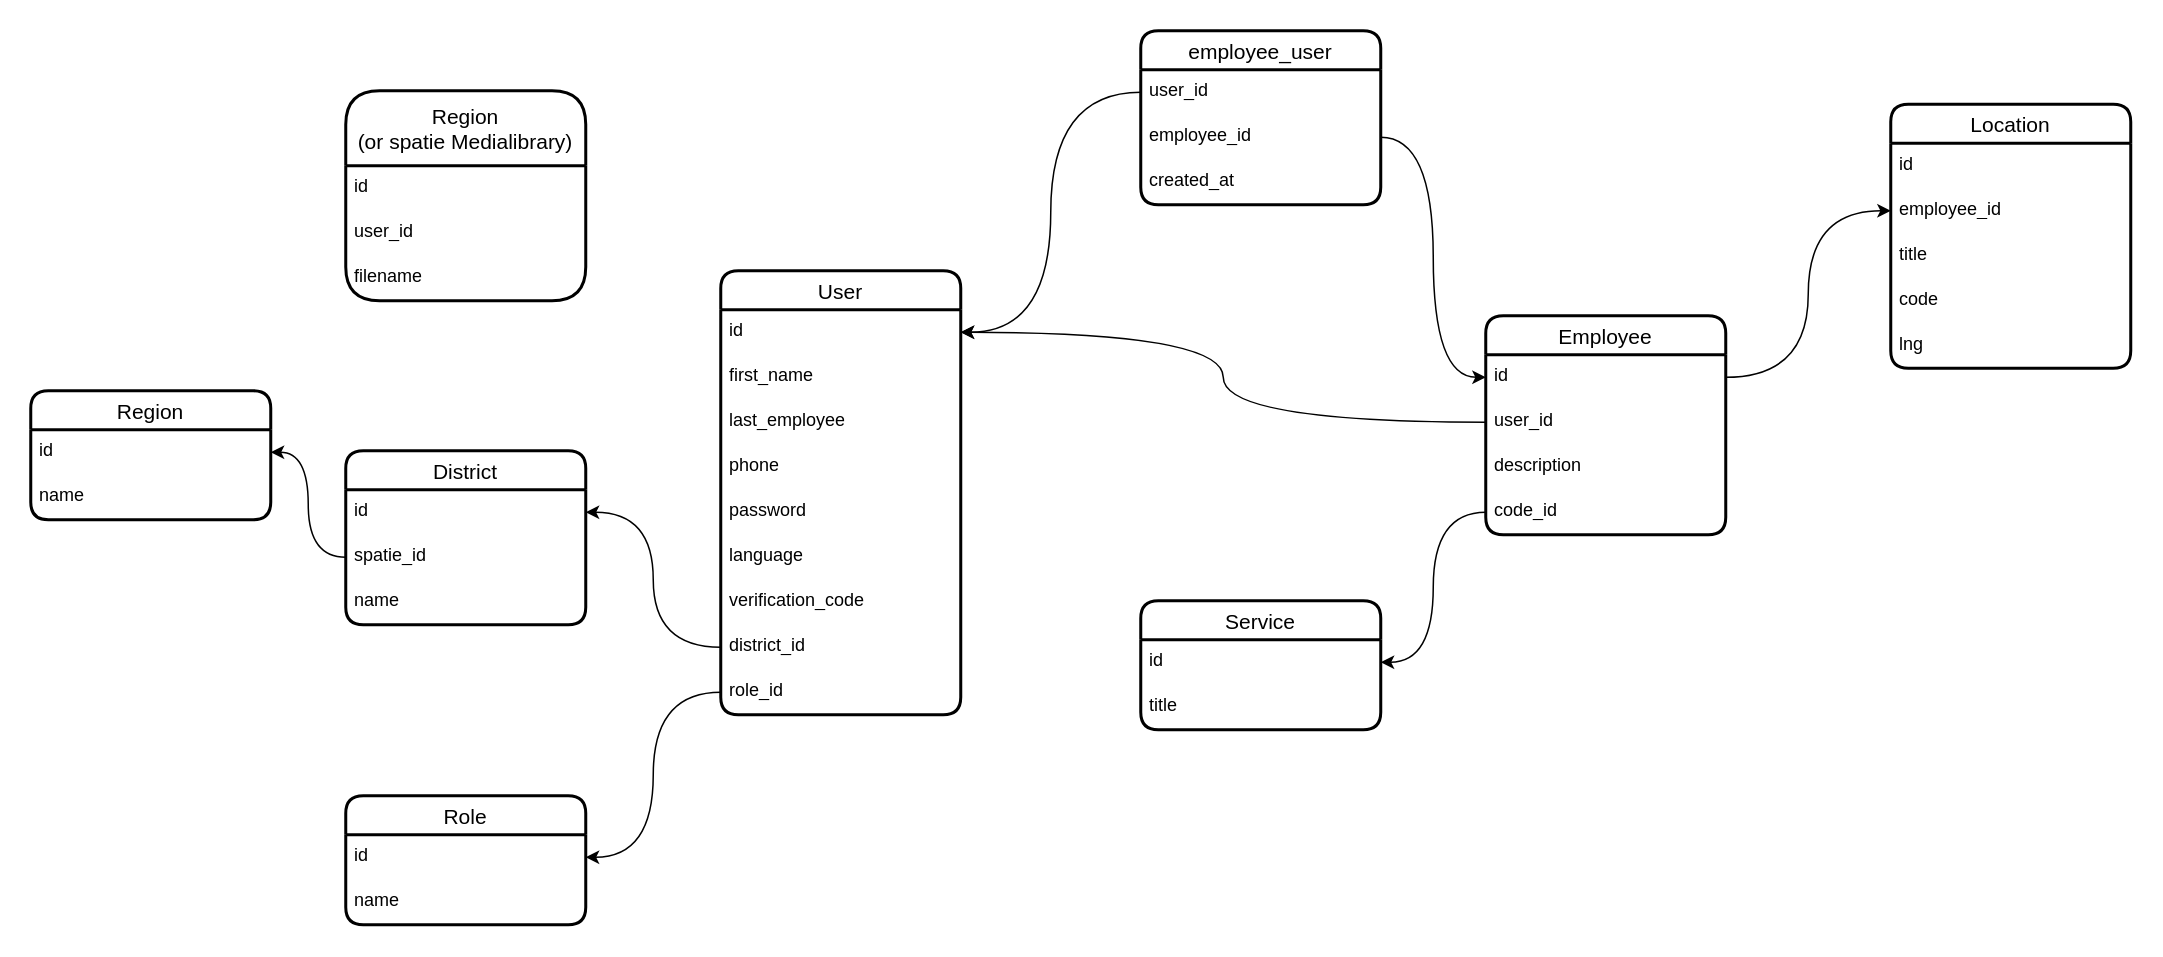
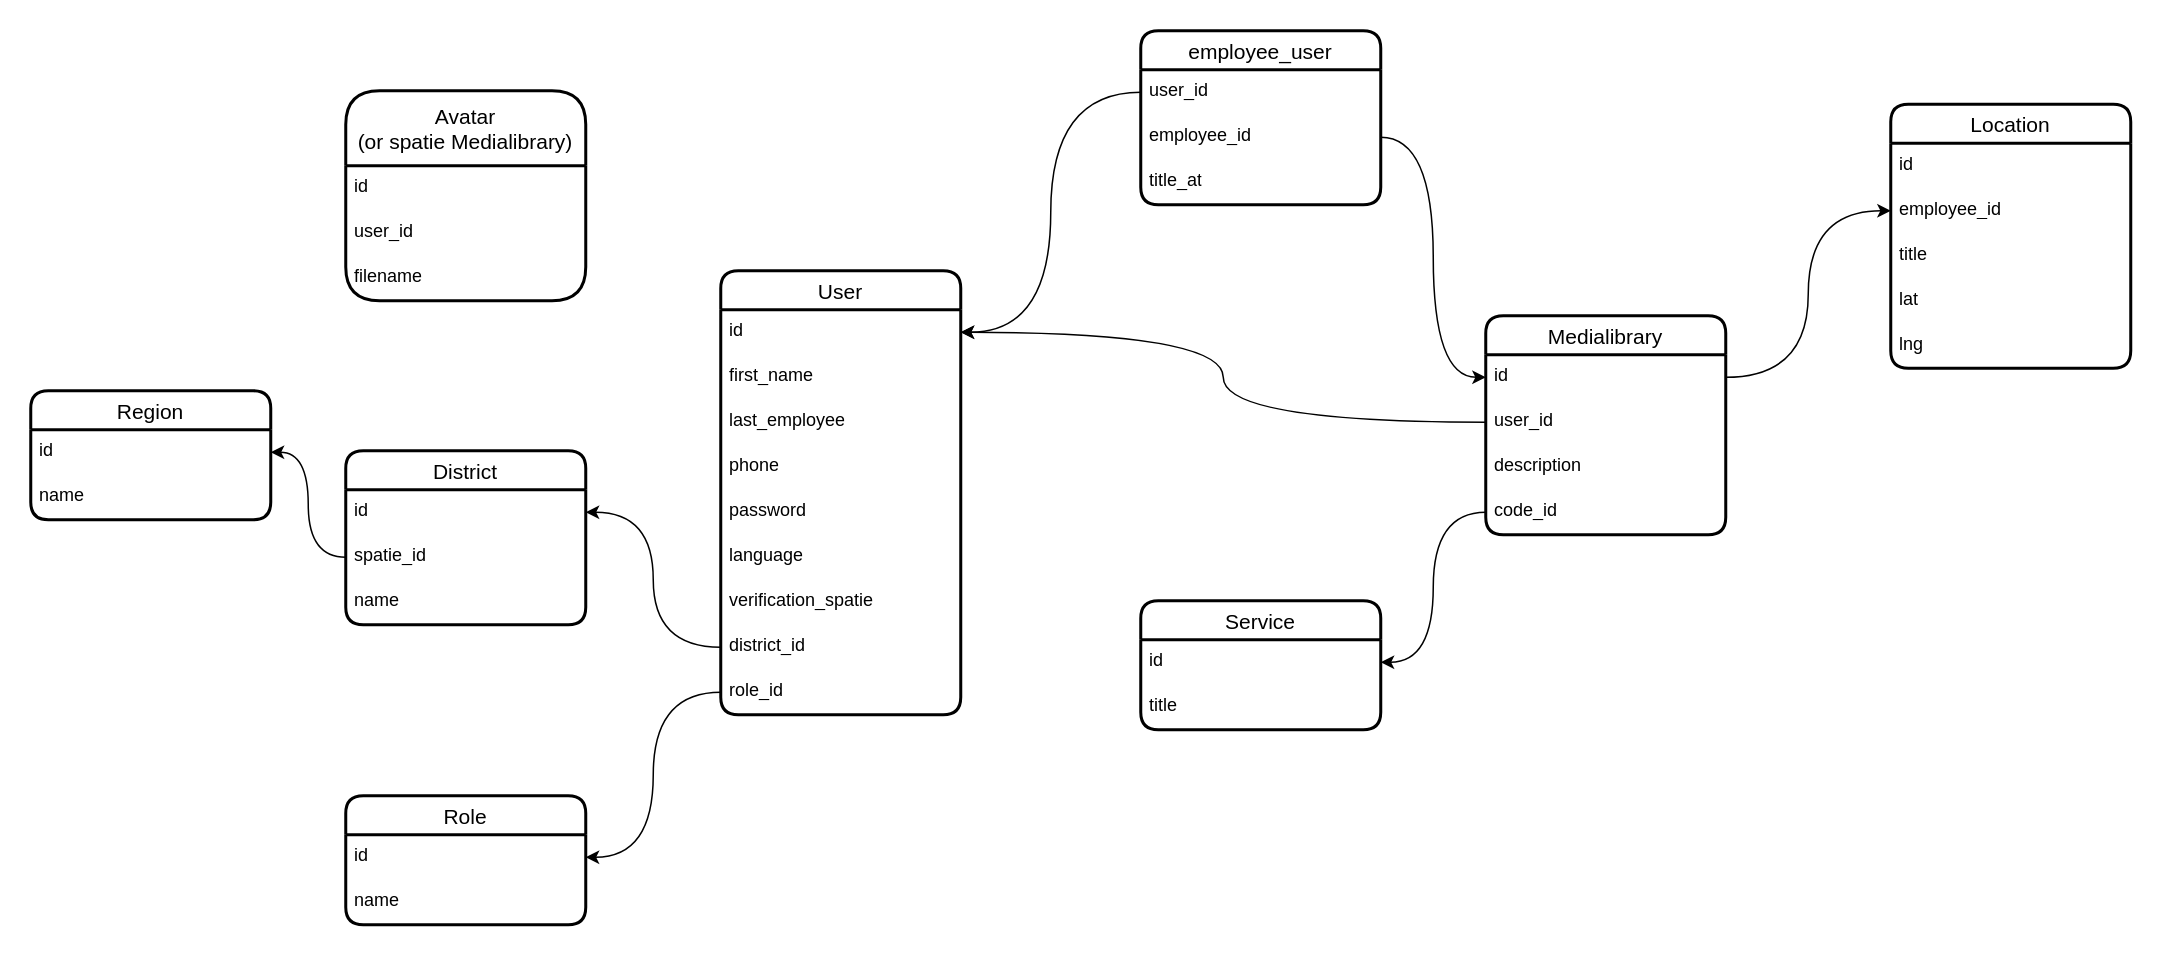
node "Region (or spatie Medialibrary)": label "Region (or spatie Medialibrary)" -> "Avatar (or spatie Medialibrary)"
node "created_at": label "created_at" -> "title_at"
node "code": label "code" -> "lat"
node "Employee": label "Employee" -> "Medialibrary"
node "verification_code": label "verification_code" -> "verification_spatie"
